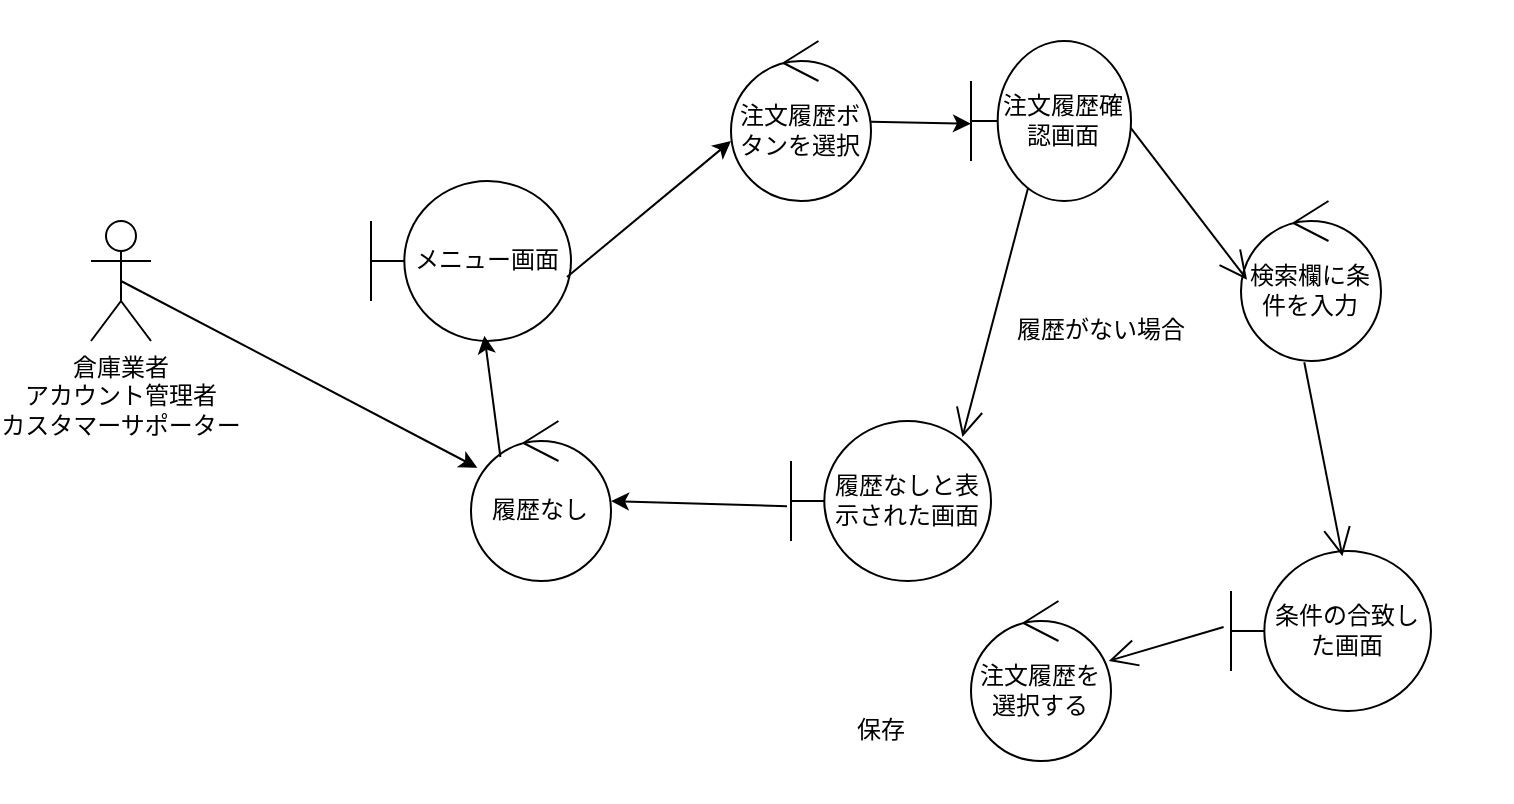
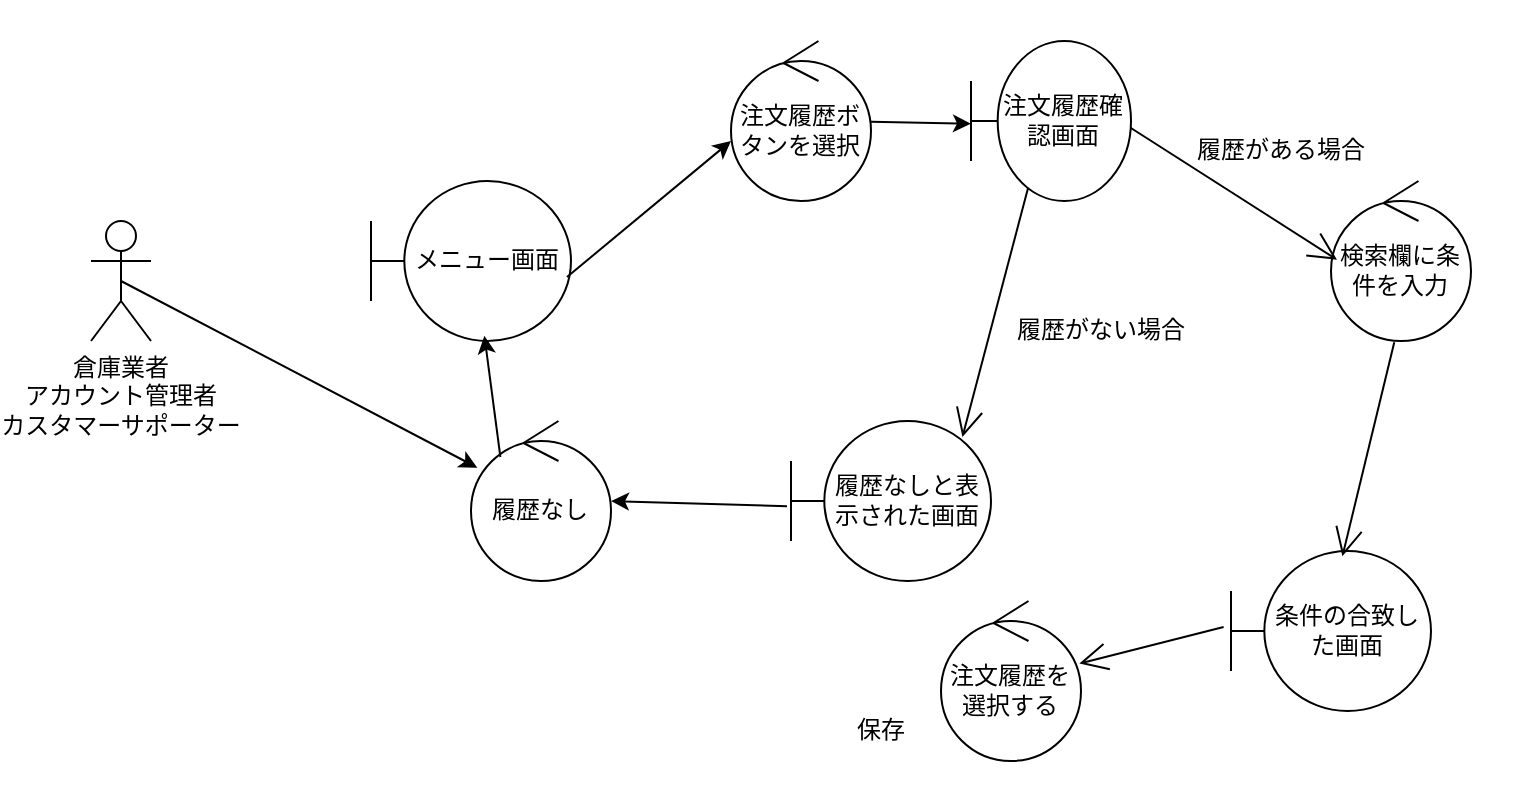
node "履歴がある場合": added
node "検索欄に条件を入力": moved (1311, 281) -> (1401, 261)
node "注文履歴を選択する": moved (1041, 681) -> (1011, 681)
